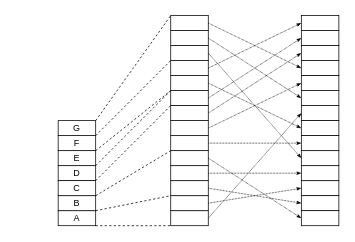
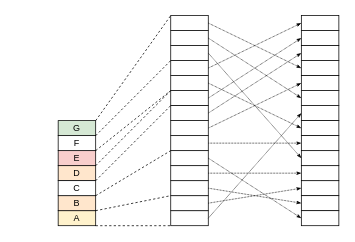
node "G": fillcolor #ffffff -> #d5e8d4
node "E": fillcolor #ffffff -> #f8cecc
node "D": fillcolor #ffffff -> #ffe6cc
node "B": fillcolor #ffffff -> #ffe6cc
node "A": fillcolor #ffffff -> #fff2cc
